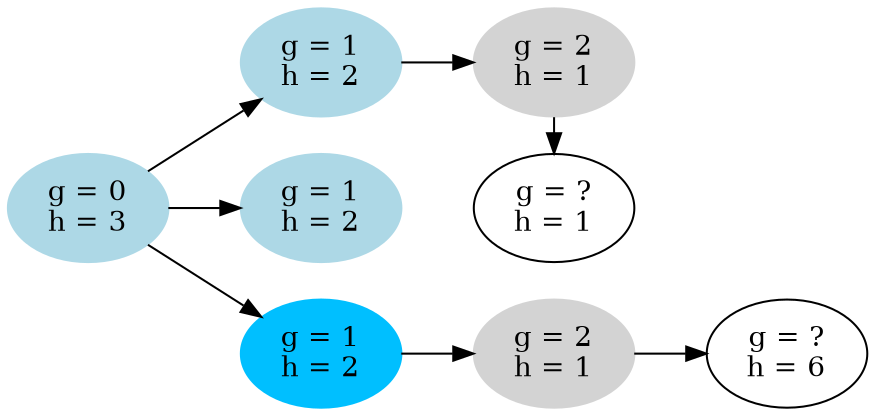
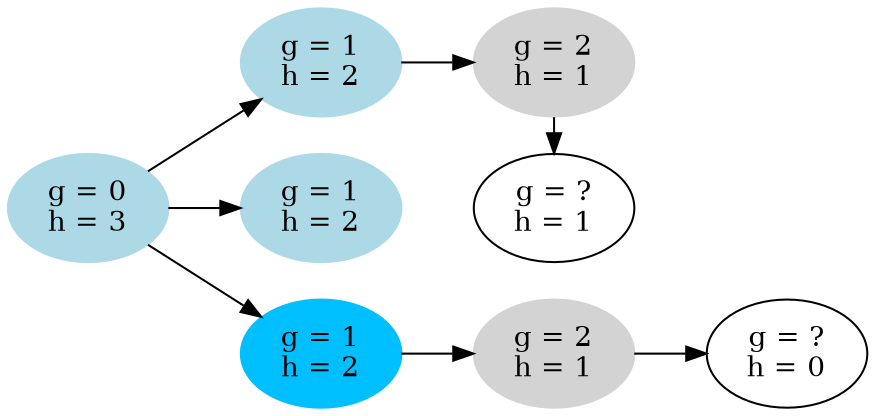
node "g = ? h = 6": label "g = ? h = 6" -> "g = ? h = 0"
